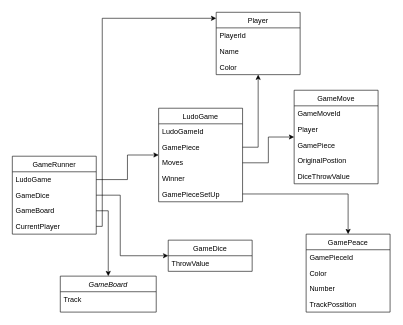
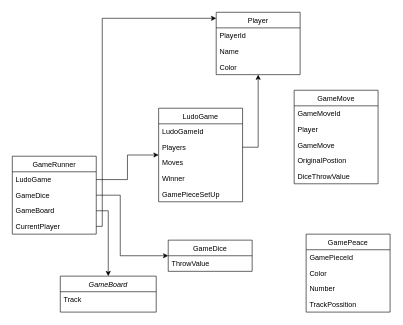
node "GamePiece GamePiece": label "GamePiece GamePiece" -> "GameMove GamePiece"
node "GamePiece": label "GamePiece" -> "Players"
edge "Moves" -> "GameMove": removed
edge "GamePieceSetUp" -> "GamePeace": removed
